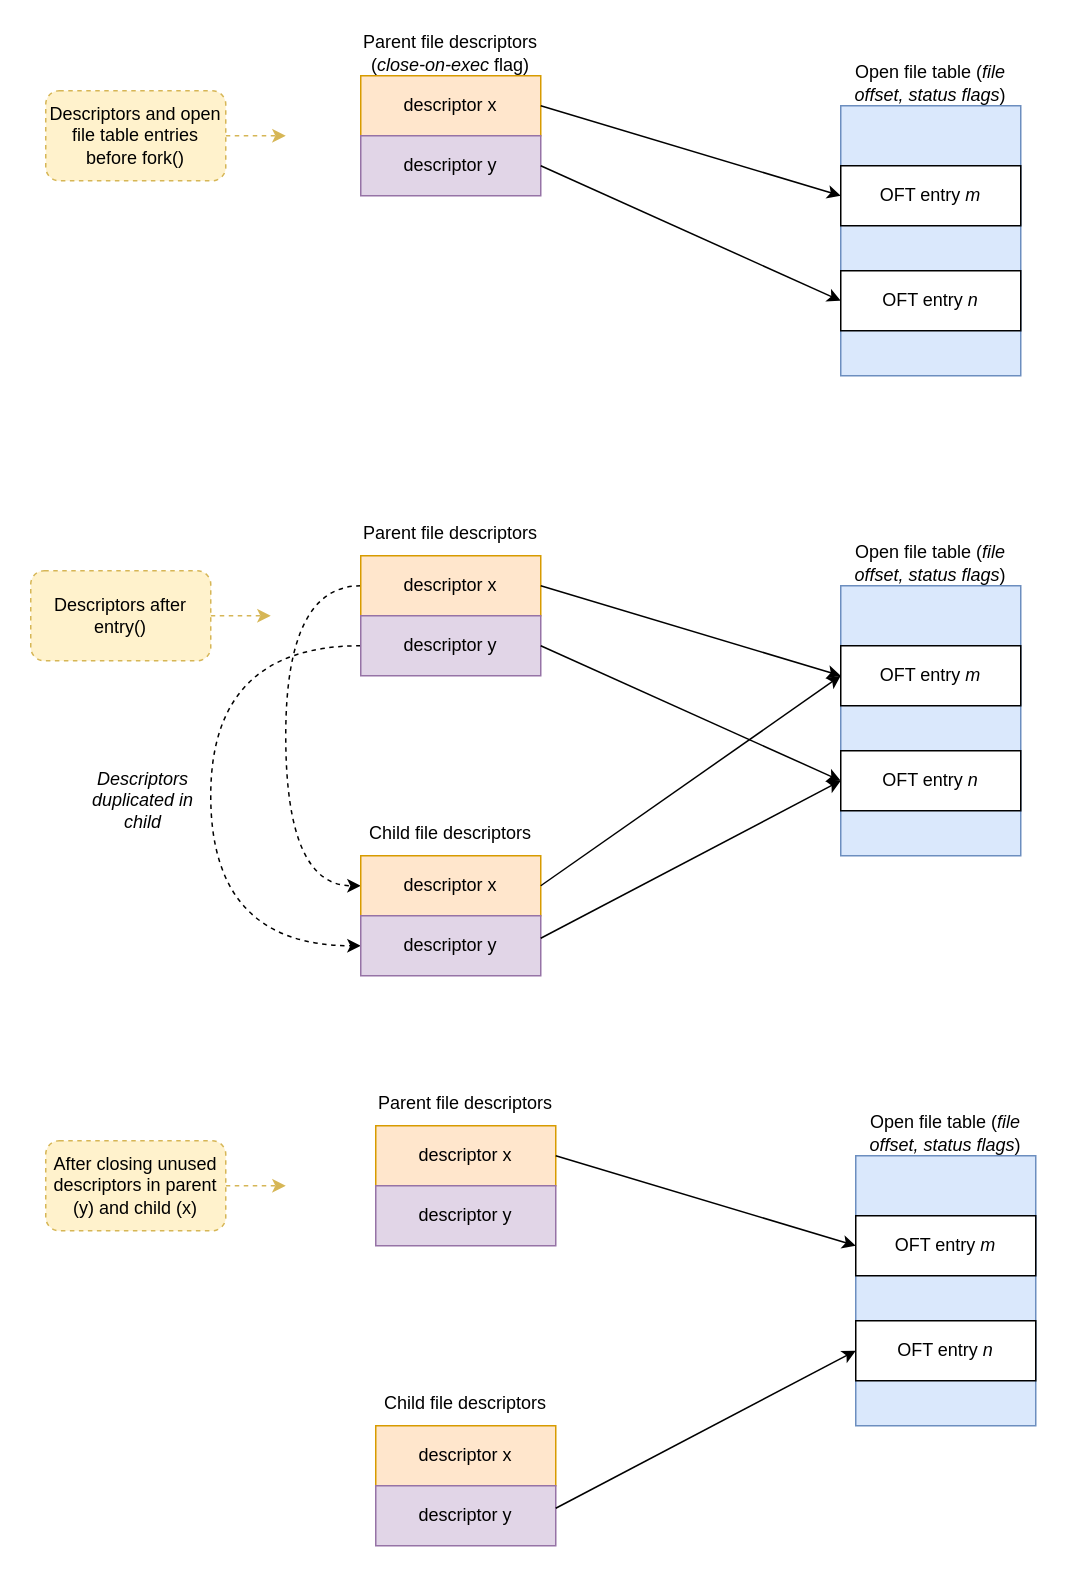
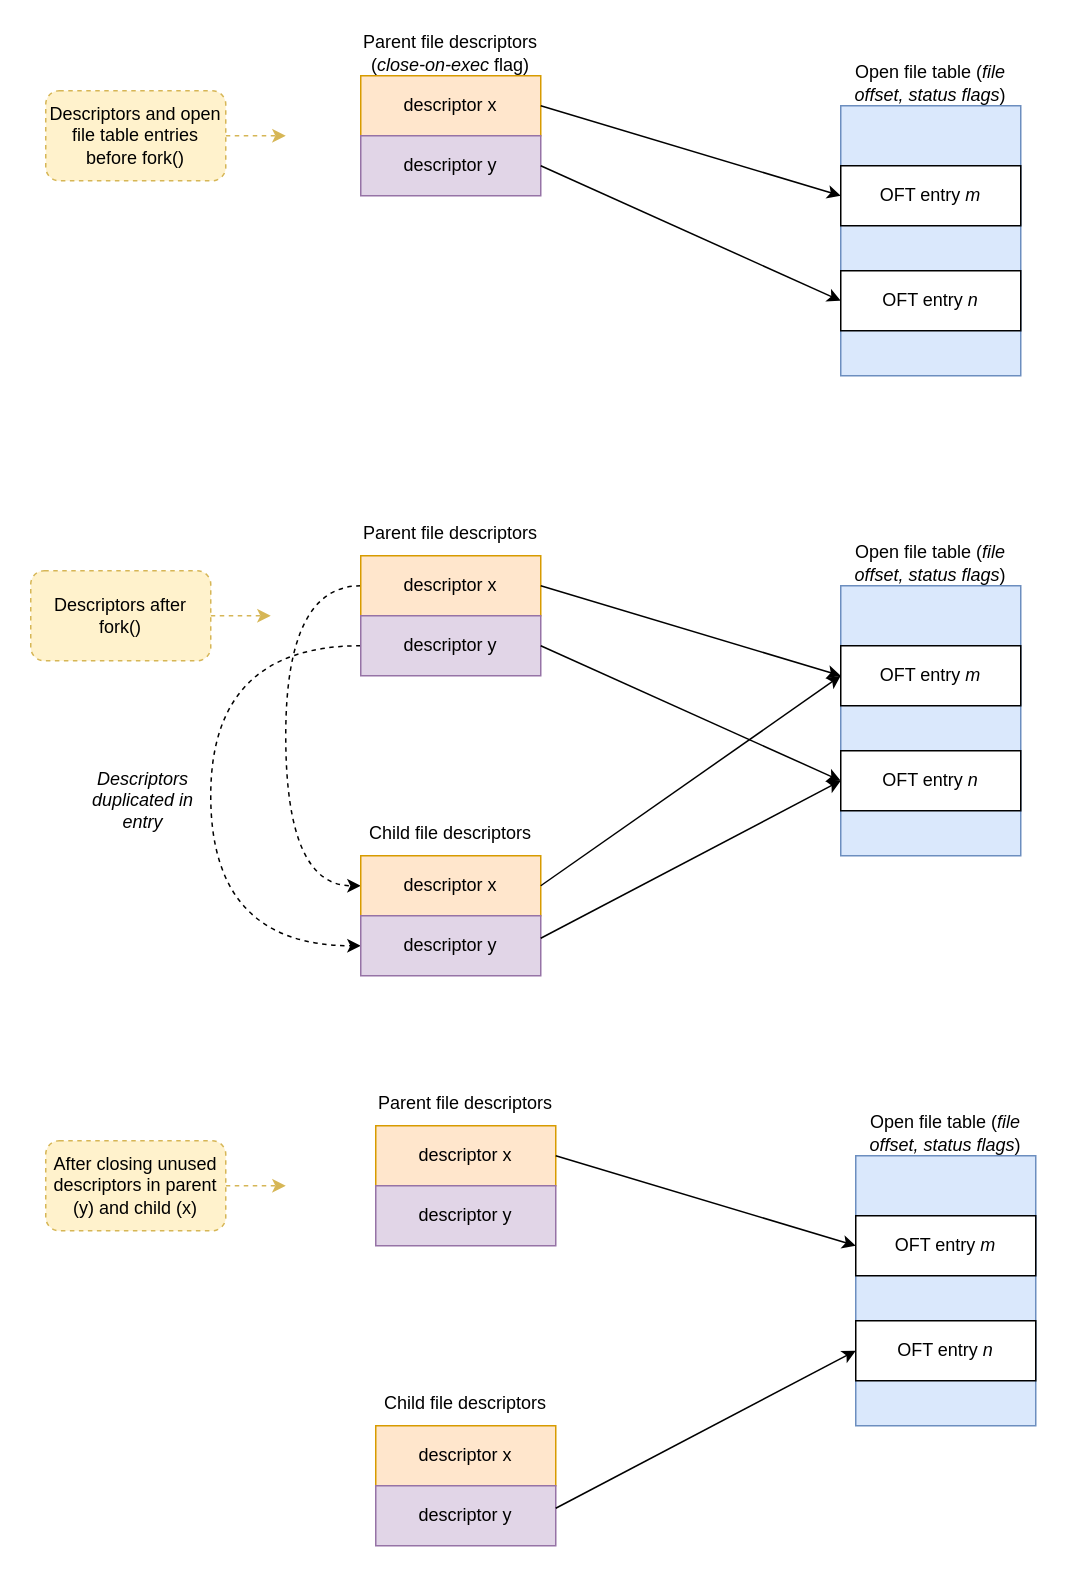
node "Descriptors after entry()": label "Descriptors after entry()" -> "Descriptors after fork()"
node "Descriptors duplicated in child": label "Descriptors duplicated in child" -> "Descriptors duplicated in entry"
